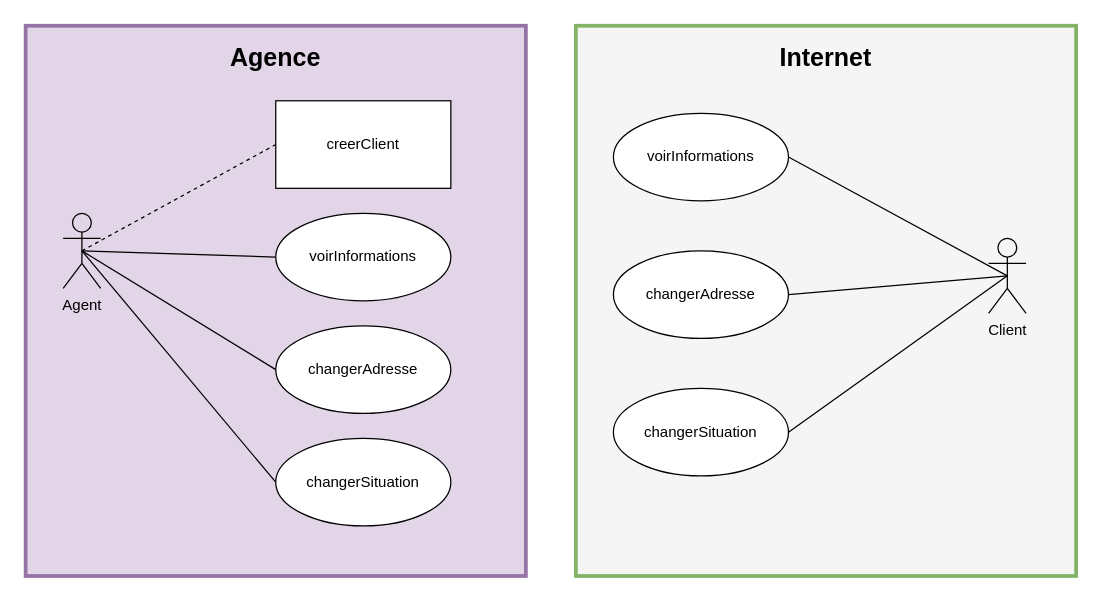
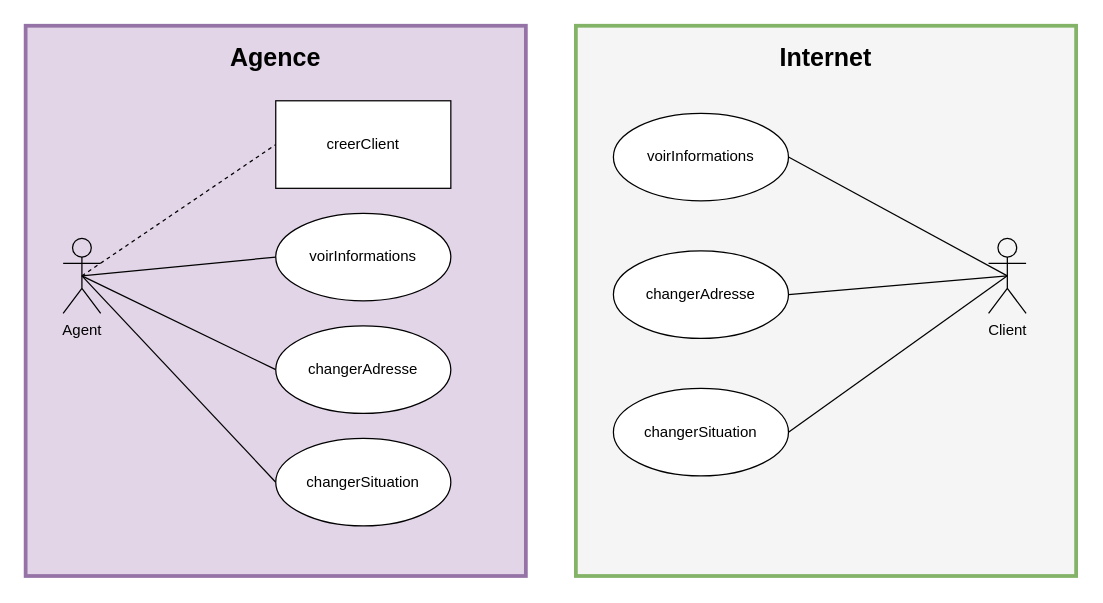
node "Agent": moved (82, 251) -> (82, 276)
